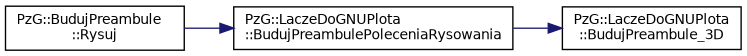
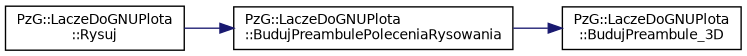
node "PzG::BudujPreambule ::Rysuj": label "PzG::BudujPreambule ::Rysuj" -> "PzG::LaczeDoGNUPlota ::Rysuj"
